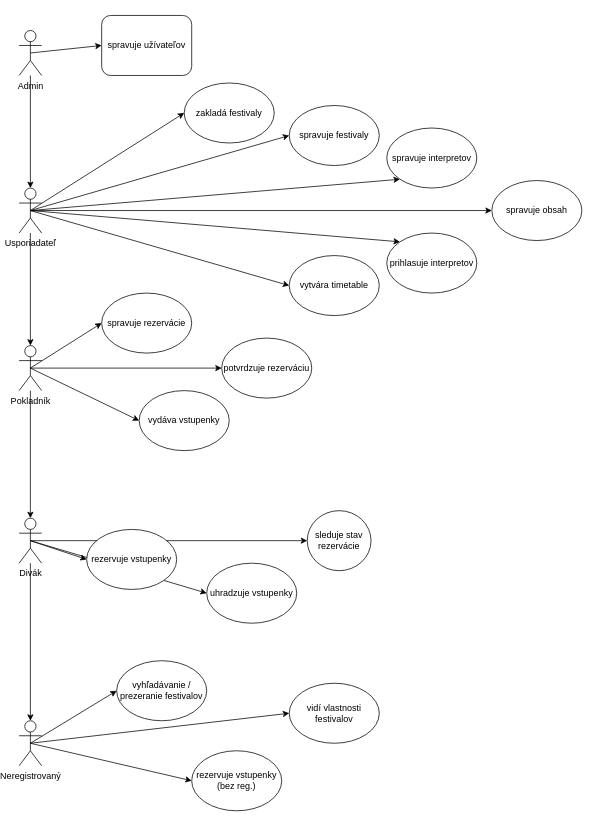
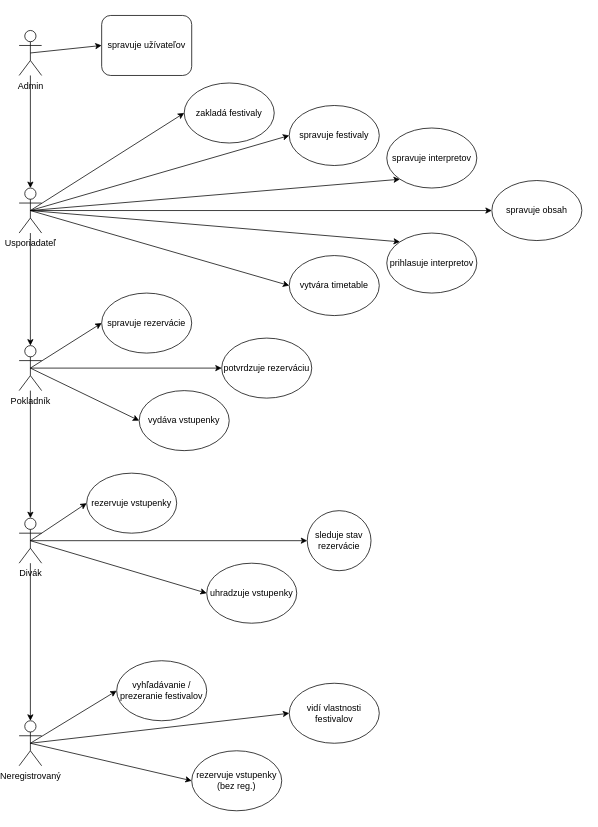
node "rezervuje vstupenky": moved (132, 559) -> (132, 503)
